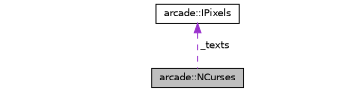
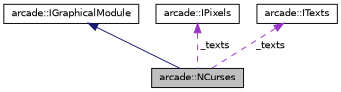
node "arcade::IGraphicalModule": added
node "arcade::ITexts": added
